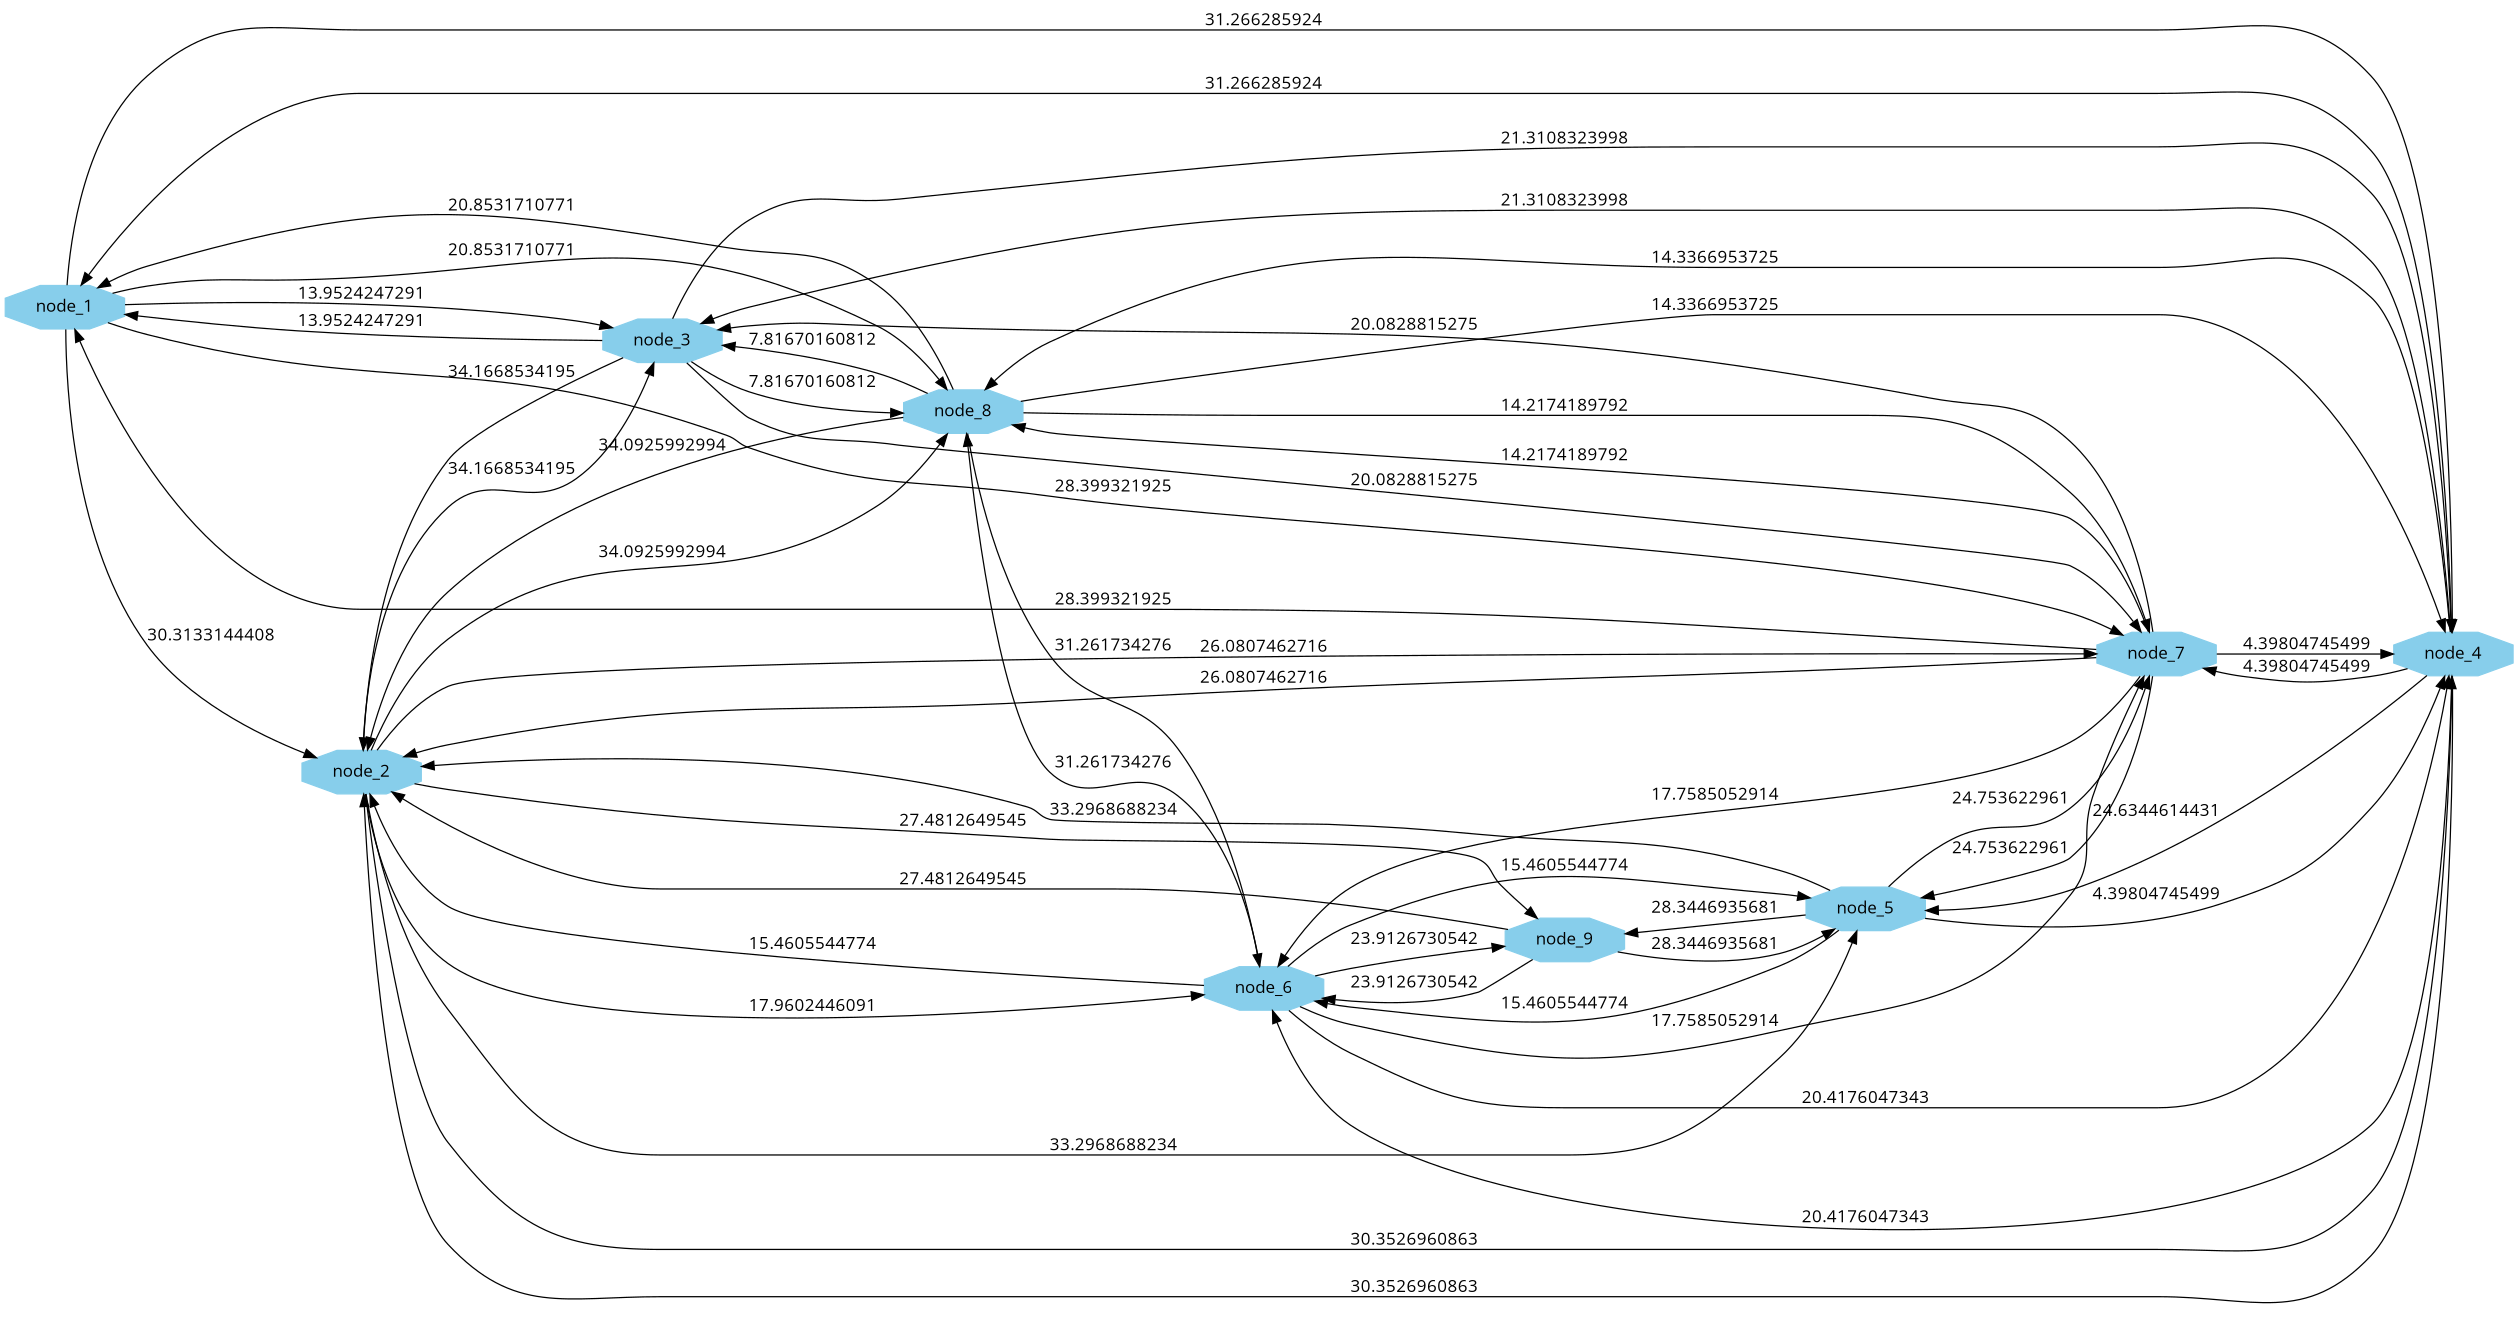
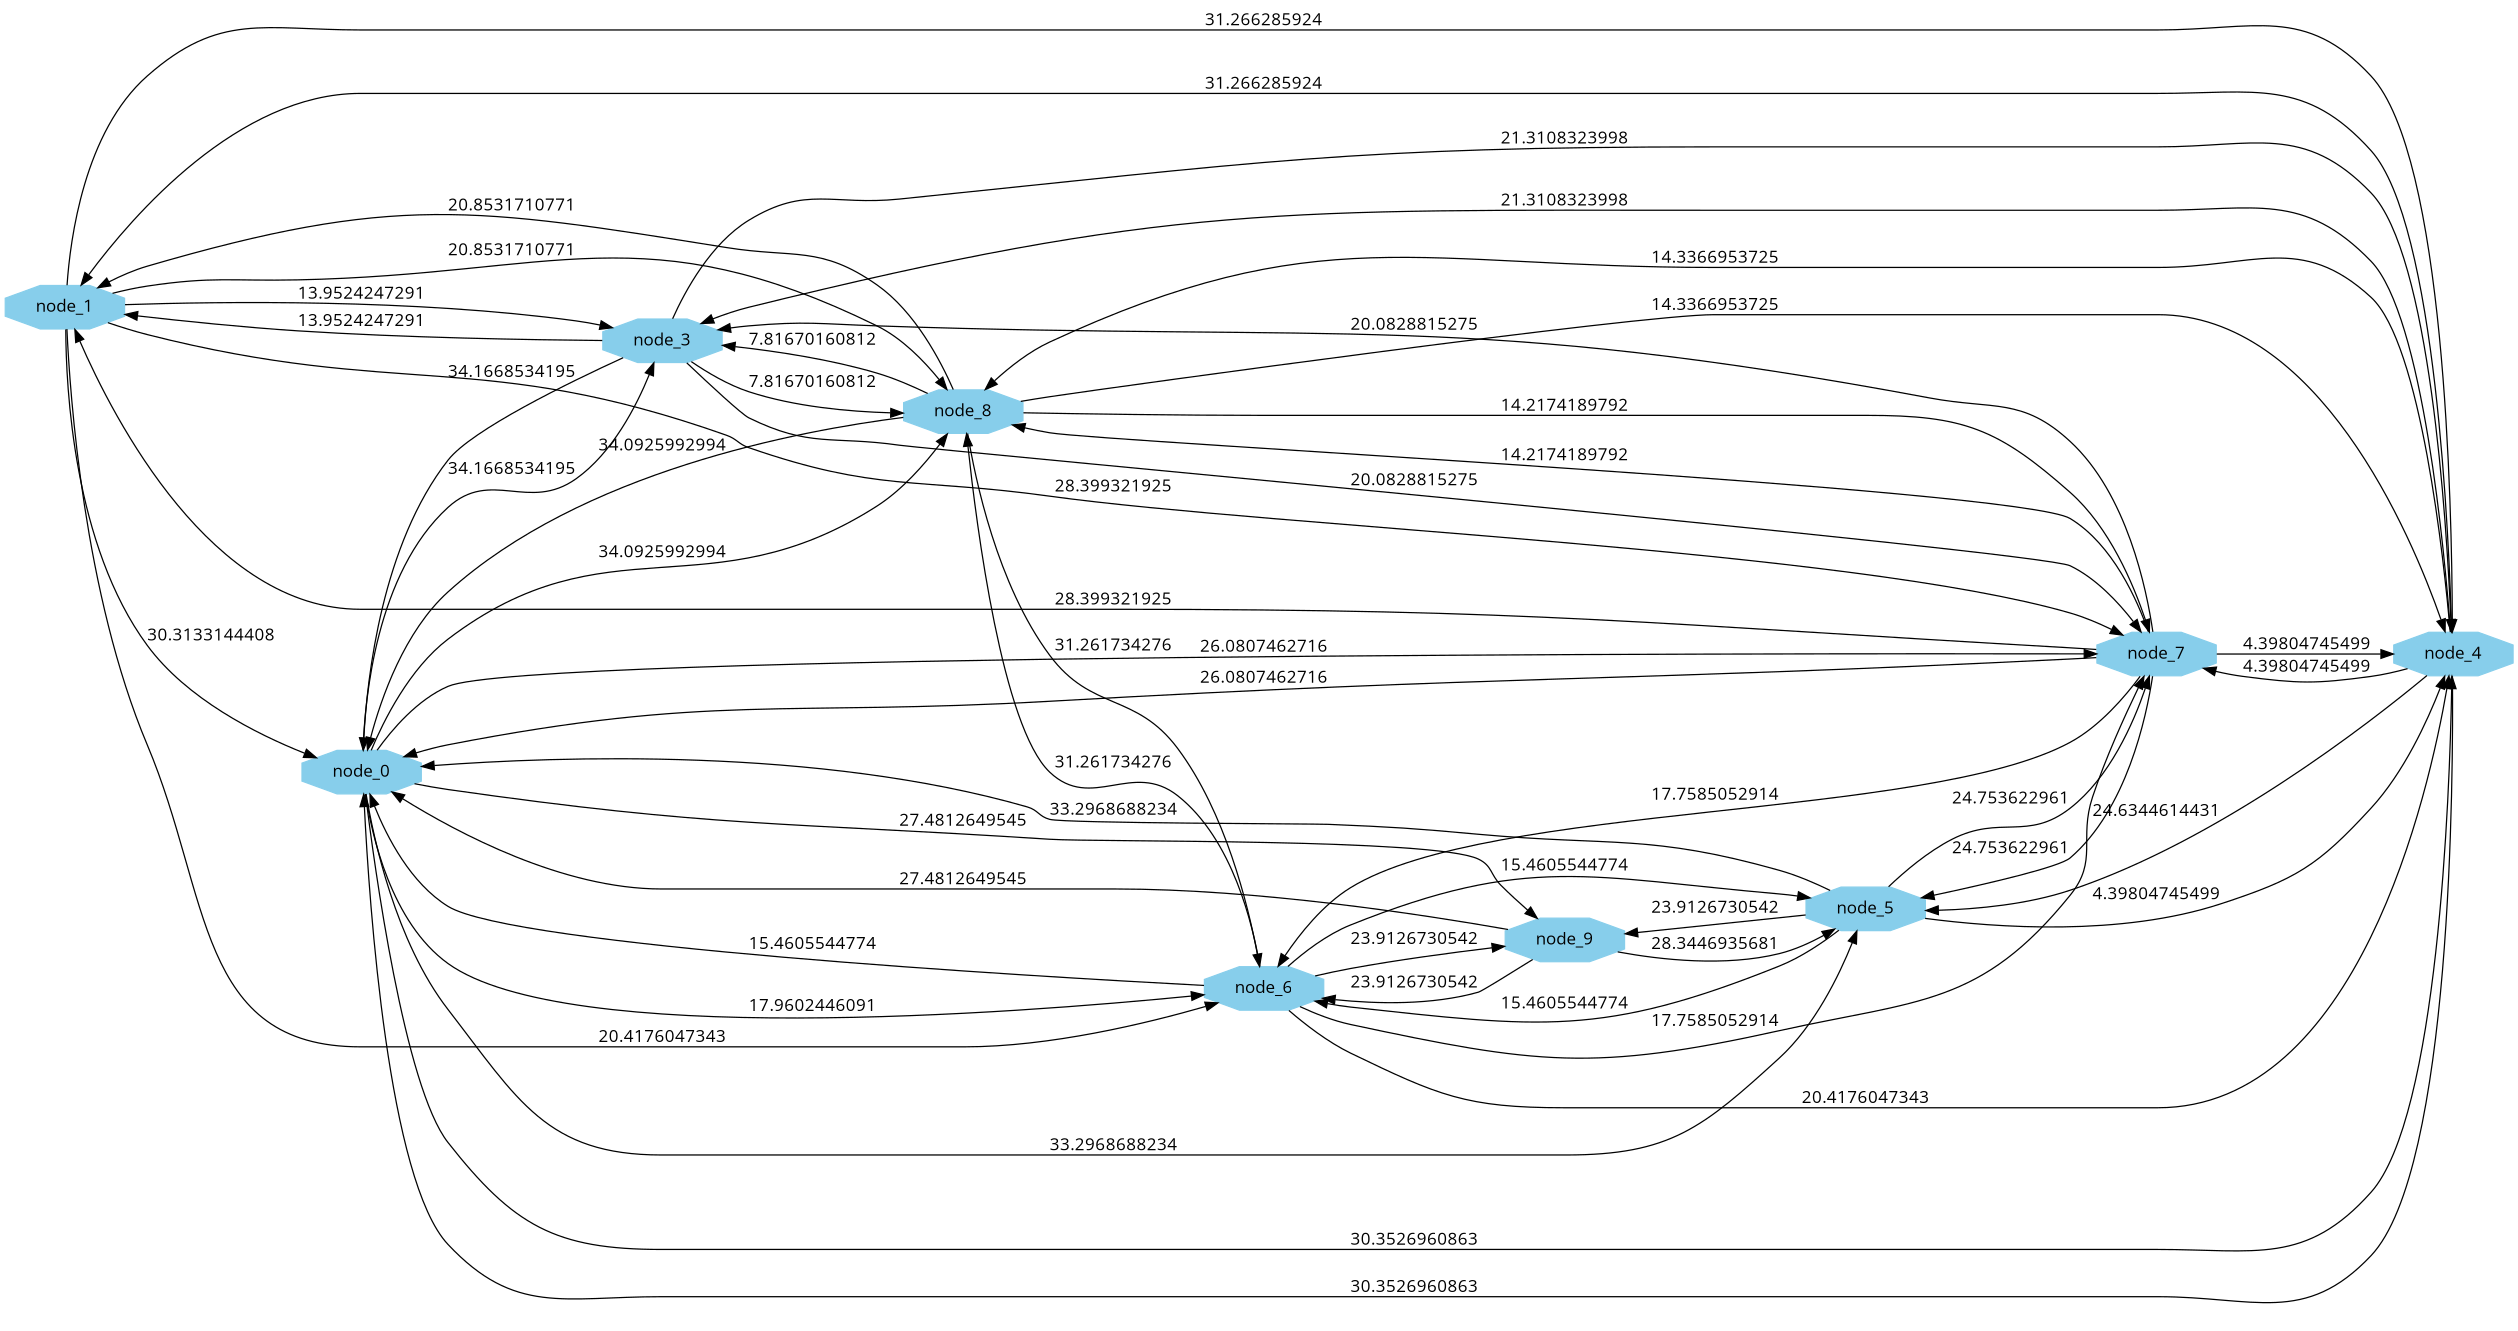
node "node_2": label "node_2" -> "node_0"
edge "node_5" -> "node_9": label "28.3446935681" -> "23.9126730542"
edge "node_4" -> "node_6": now "node_1" -> "node_6"
